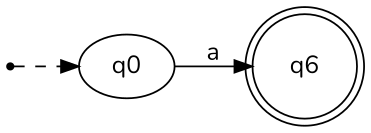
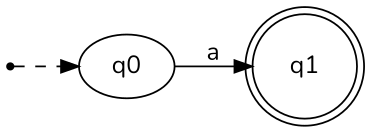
node "q6": label "q6" -> "q1"
